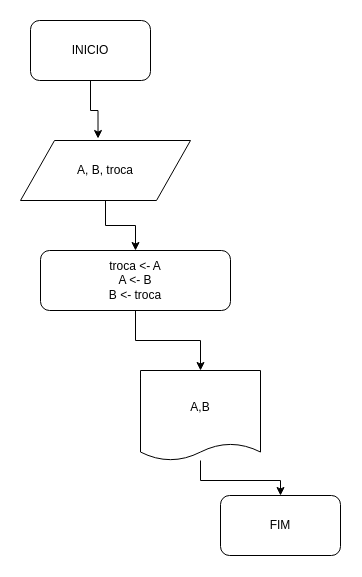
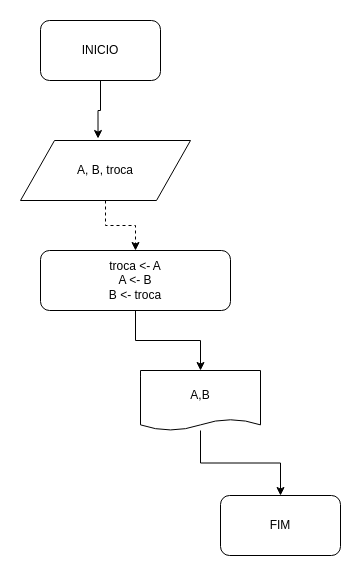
node "INICIO": moved (91, 51) -> (101, 51)
edge "A, B, troca" -> "troca <- A A <- B B <- troca": style solid -> dashed
node "A,B": size 120x90 -> 120x60
